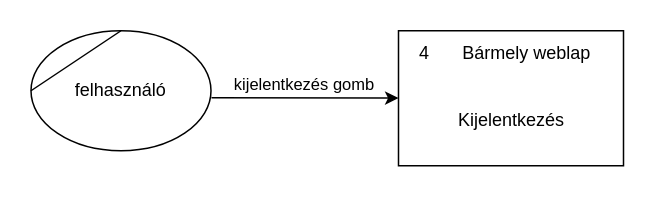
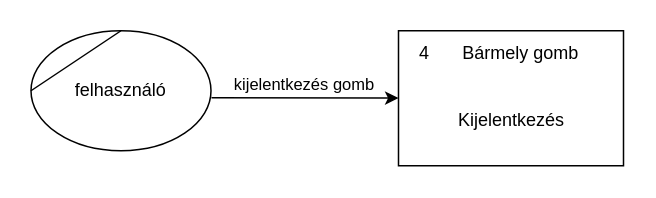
node "Bármely weblap": label "Bármely weblap" -> "Bármely gomb"
